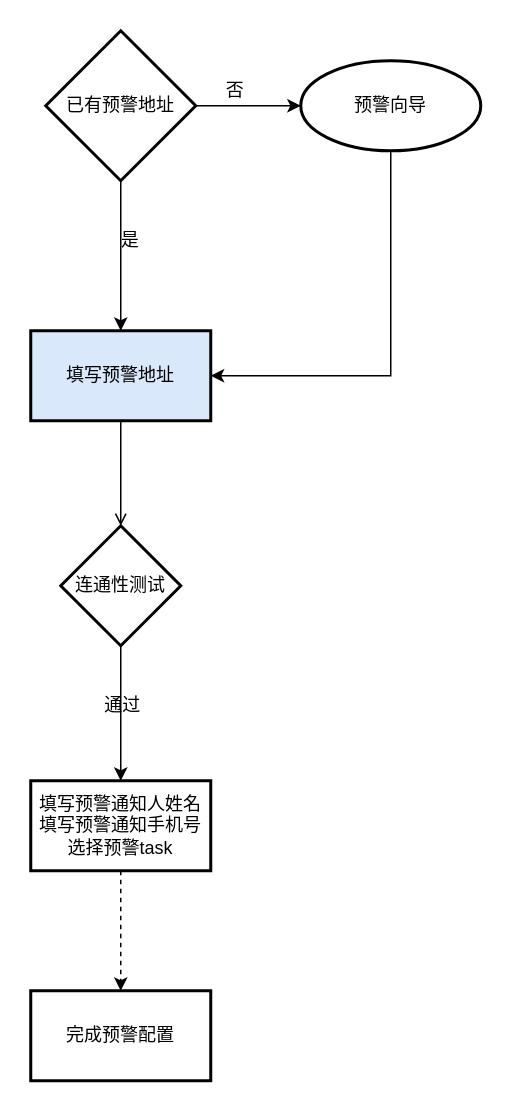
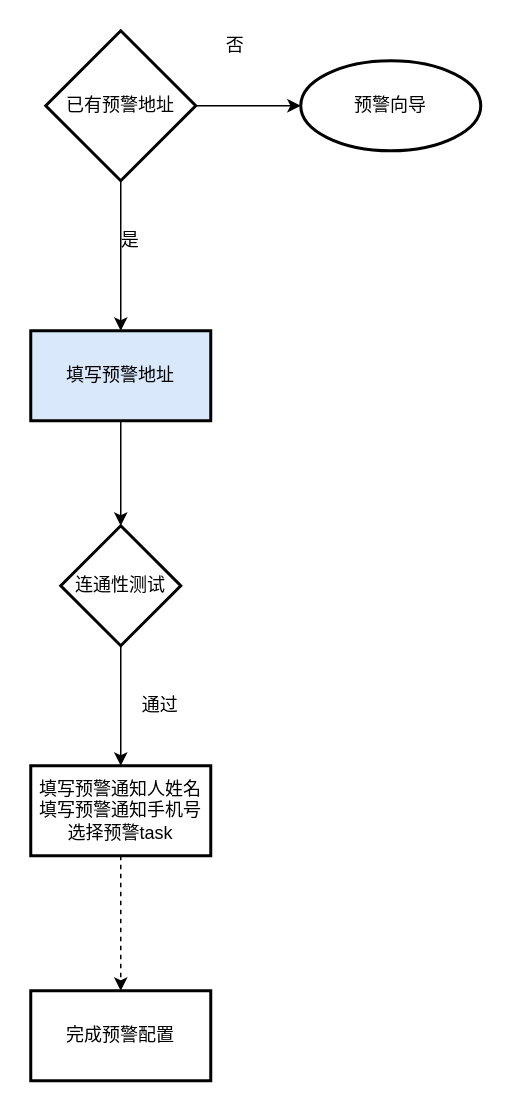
node "否": moved (235, 91) -> (235, 46)
edge "预警向导" -> "填写预警地址": removed
edge "填写预警地址" -> "连通性测试": arrowhead open -> classic
node "通过": moved (122, 706) -> (160, 706)
node "填写预警通知人姓名 填写预警通知手机号 选择预警task": moved (121, 826) -> (121, 811)
